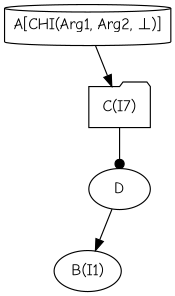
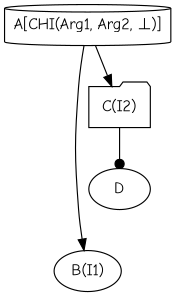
node "C(I7)": label "C(I7)" -> "C(I2)"
edge "D" -> "B(I1)": now "A[CHI(Arg1, Arg2, ⊥)]" -> "B(I1)"
